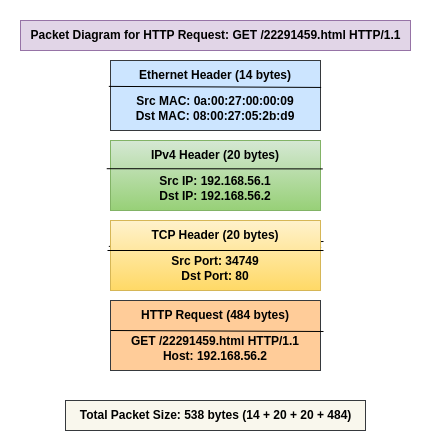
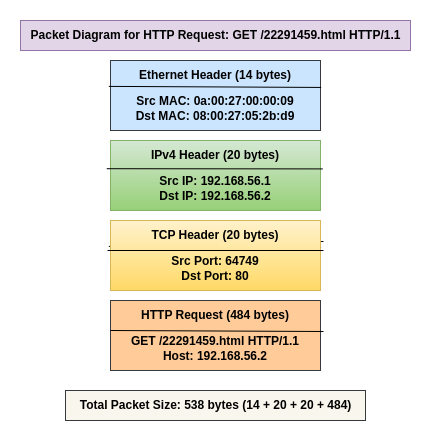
node "TCP Header (20 bytes) Src Port: 34749 Dst Port: 80": label "TCP Header (20 bytes) Src Port: 34749 Dst Port: 80" -> "TCP Header (20 bytes) Src Port: 64749 Dst Port: 80"
node "Total Packet Size: 538 bytes (14 + 20 + 20 + 484)": moved (216, 416) -> (216, 406)
